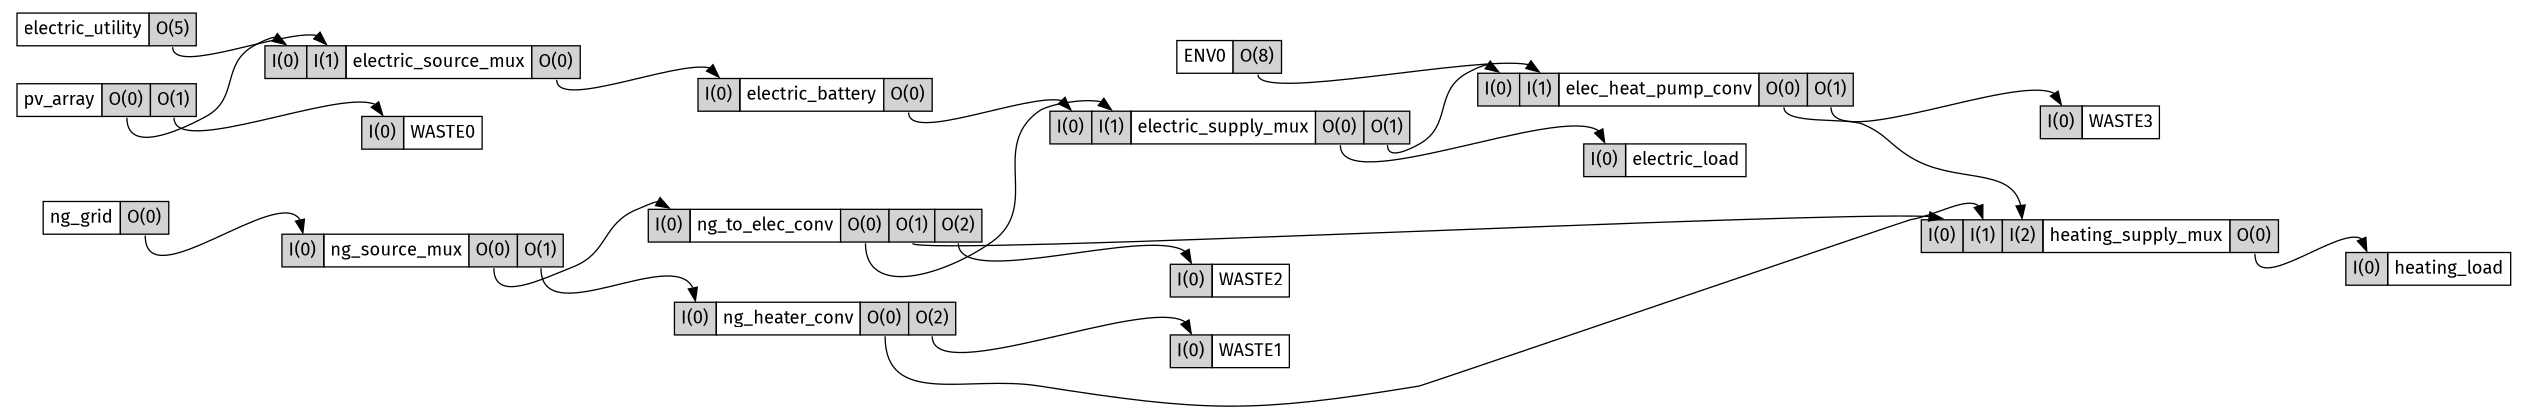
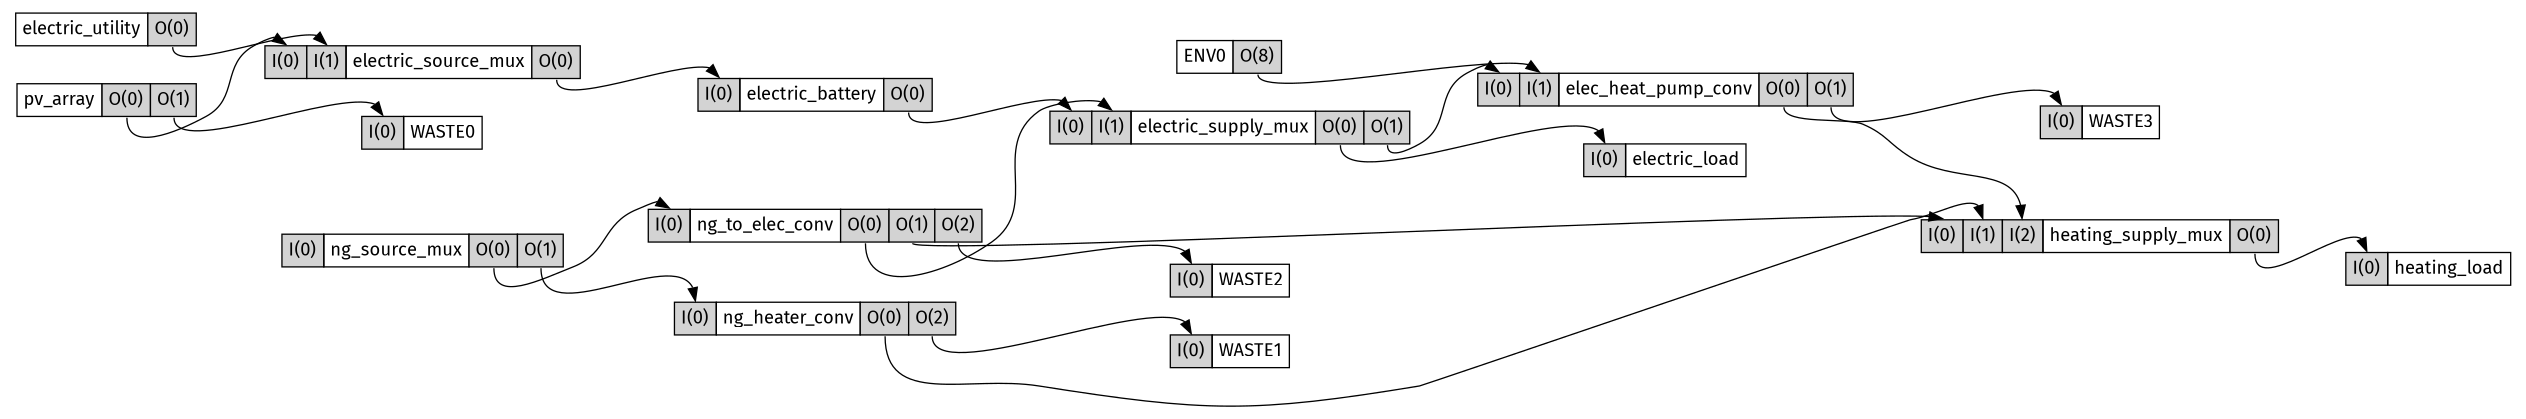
node "electric_utility": text "O(5)" -> "O(0)"
node "ng_grid": removed
